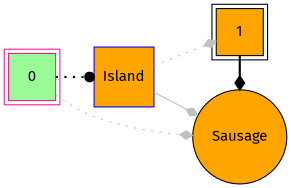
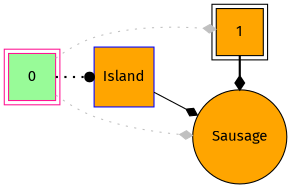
edge "Island" -> "1": now "0" -> "1"
edge "Island" -> "Sausage": color gray -> black
